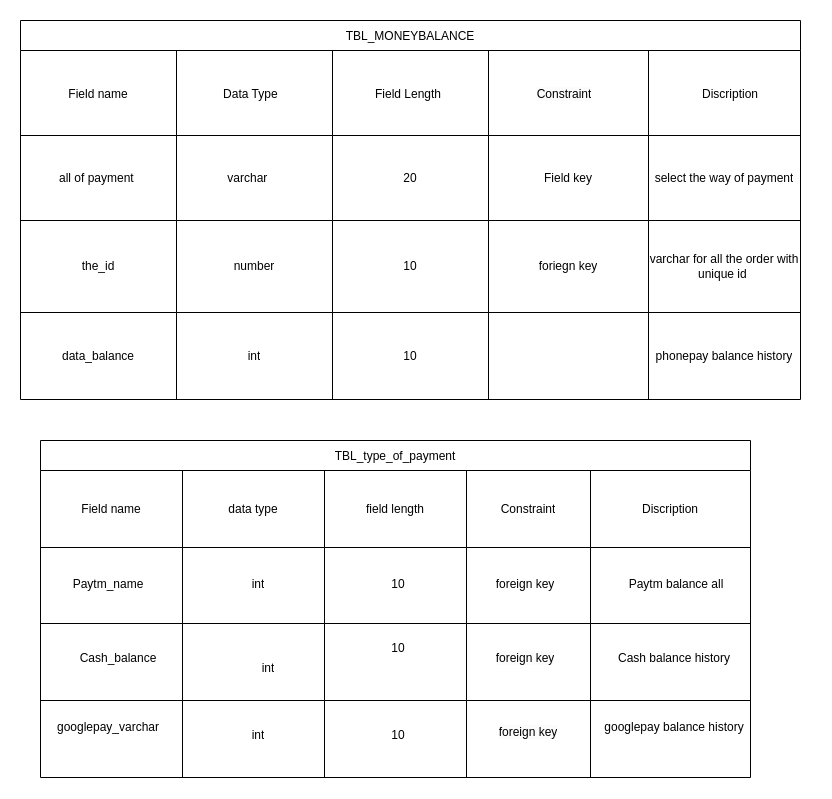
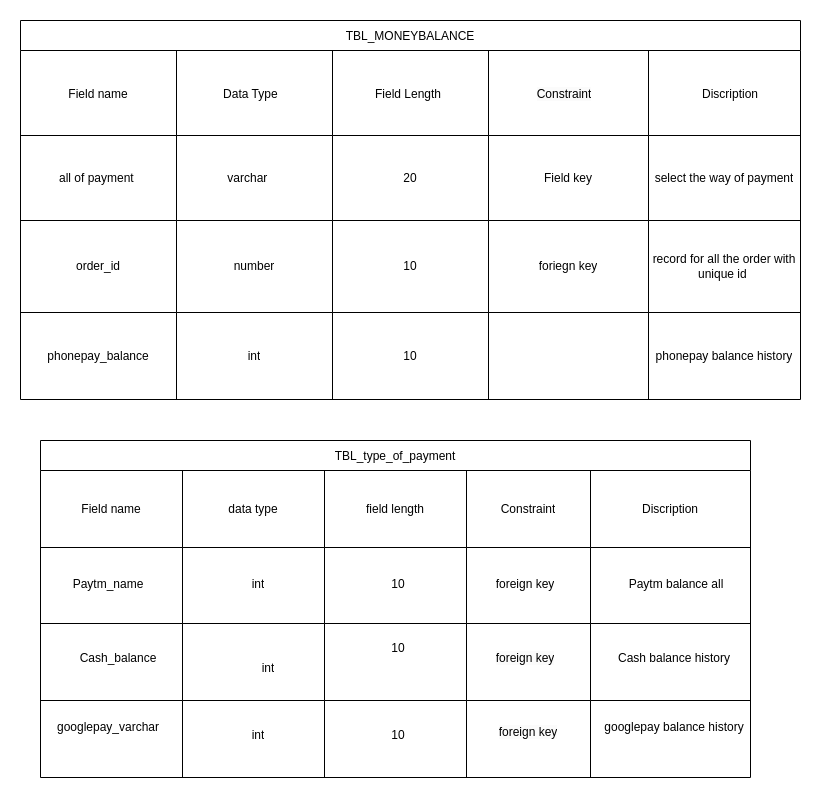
node "the_id": label "the_id" -> "order_id"
node "varchar for all the order with unique id": label "varchar for all the order with unique id" -> "record for all the order with unique id"
node "data_balance": label "data_balance" -> "phonepay_balance"
